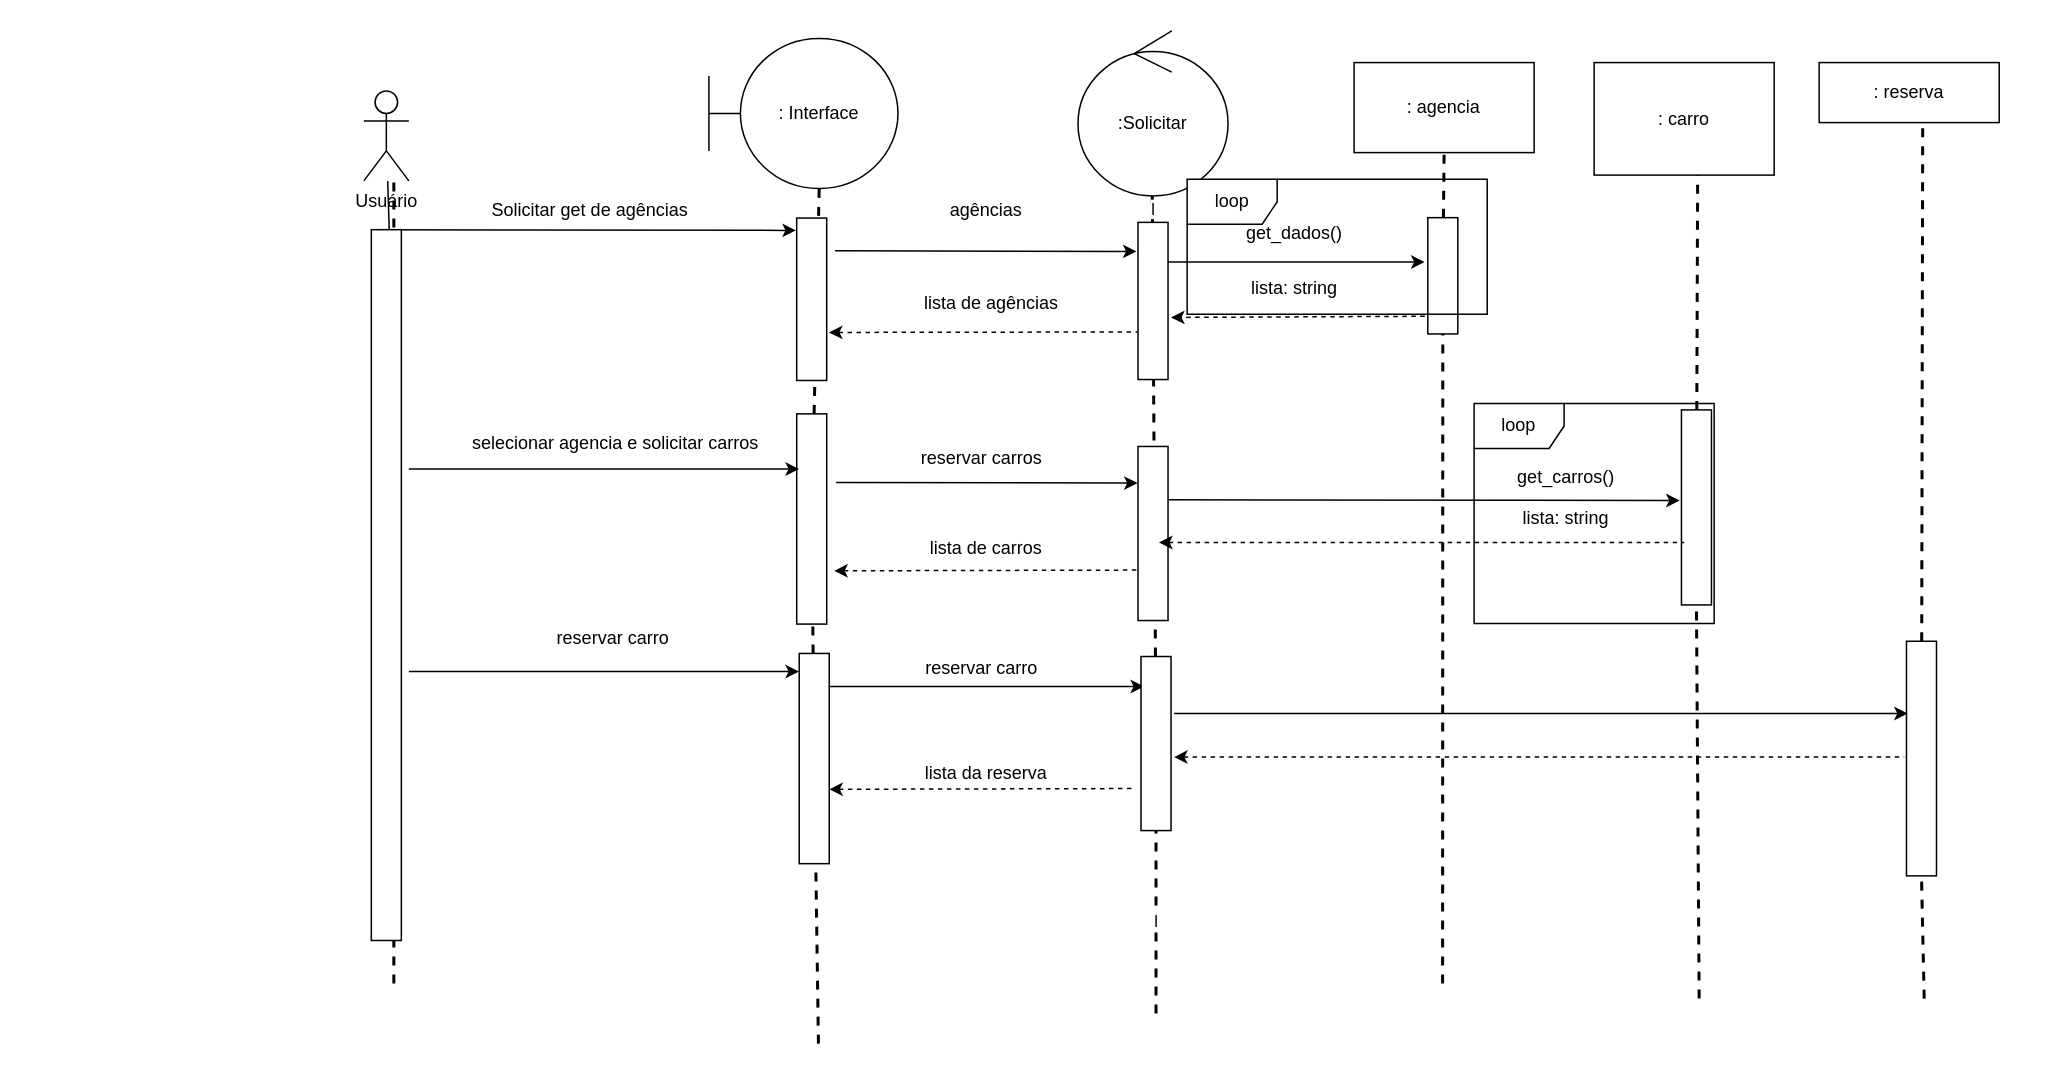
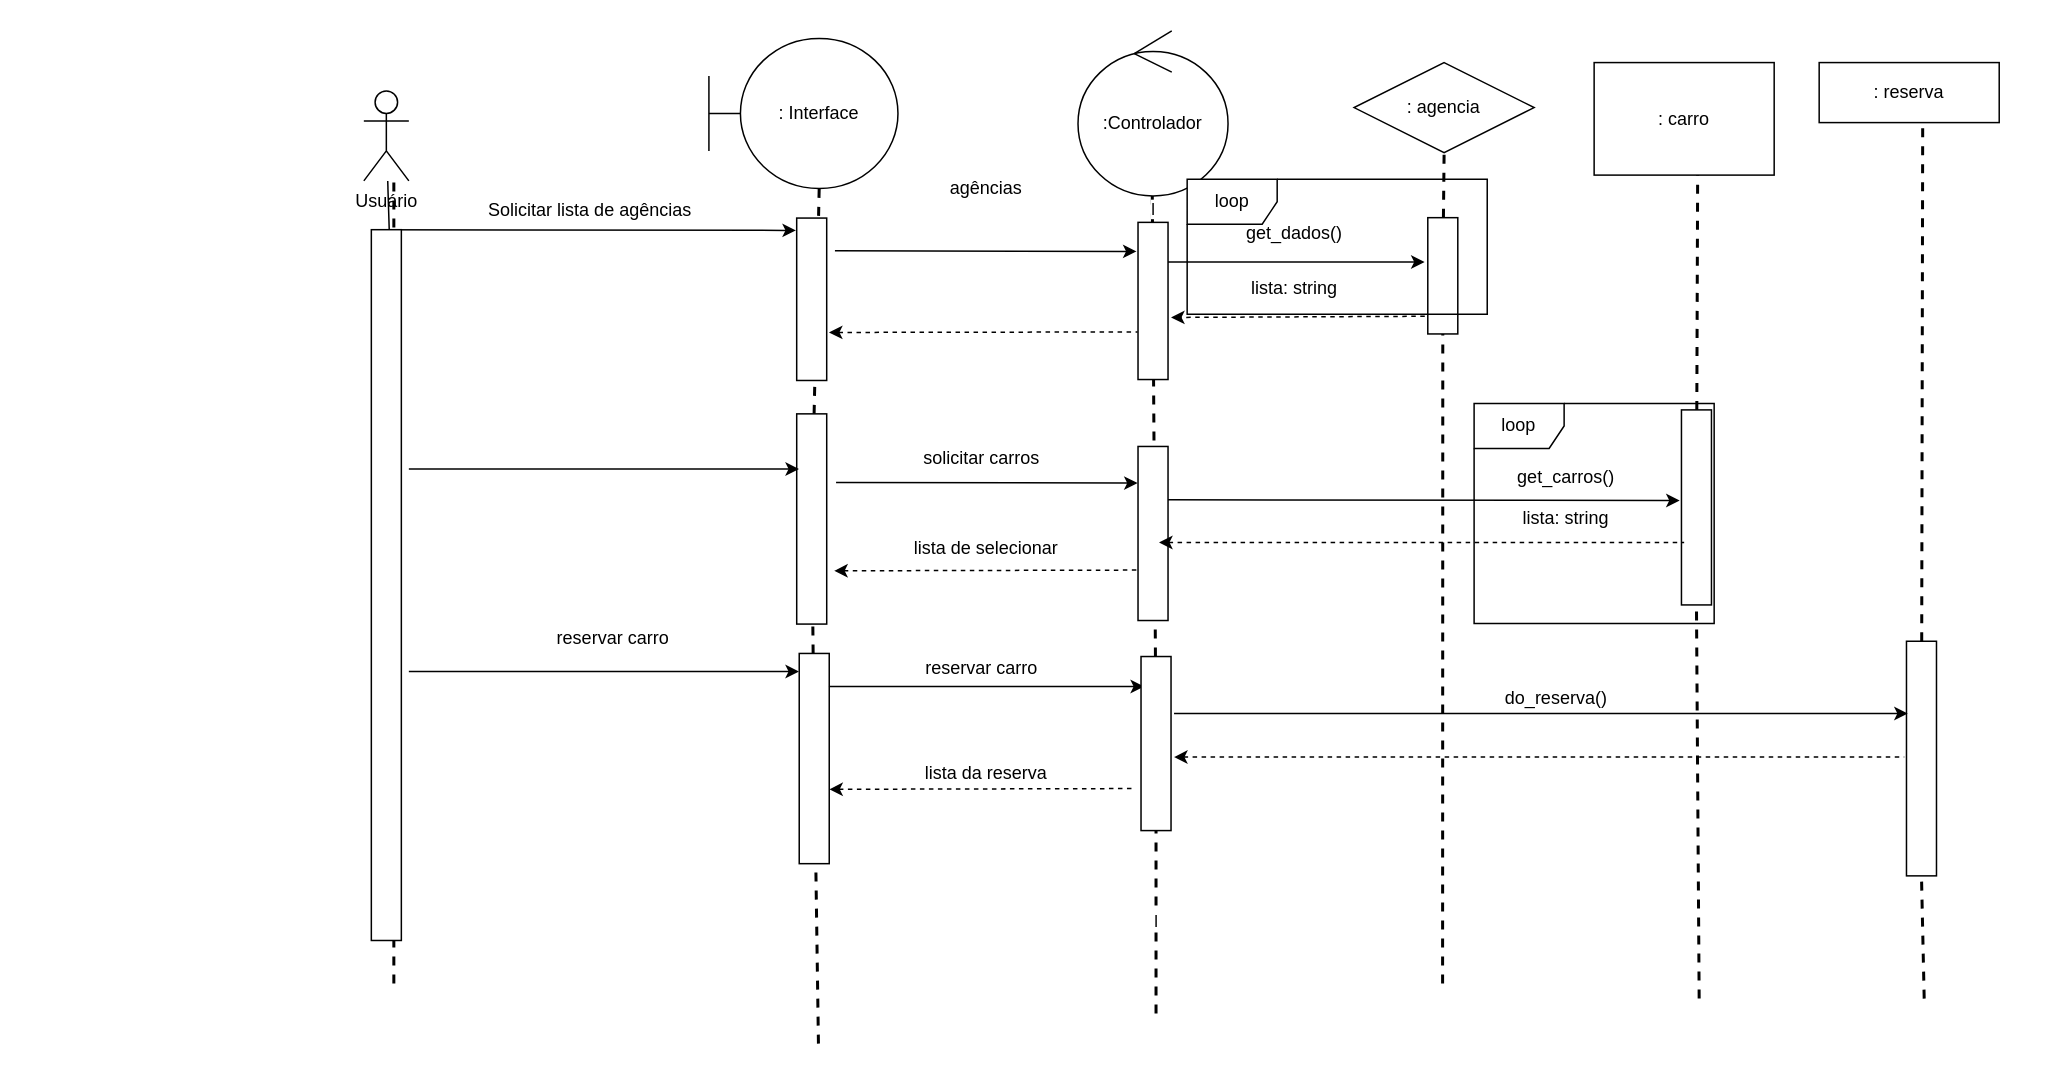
node ": agencia": shape rectangle -> diamond
node ":Solicitar": label ":Solicitar" -> ":Controlador"
node "Solicitar get de agências": label "Solicitar get de agências" -> "Solicitar lista de agências"
node "agências": moved (987, 211) -> (987, 188)
node "lista de agências": removed
node "selecionar agencia e solicitar carros": removed
node "reservar carros": label "reservar carros" -> "solicitar carros"
node "lista de carros": label "lista de carros" -> "lista de selecionar"
node "do_reserva()": added
